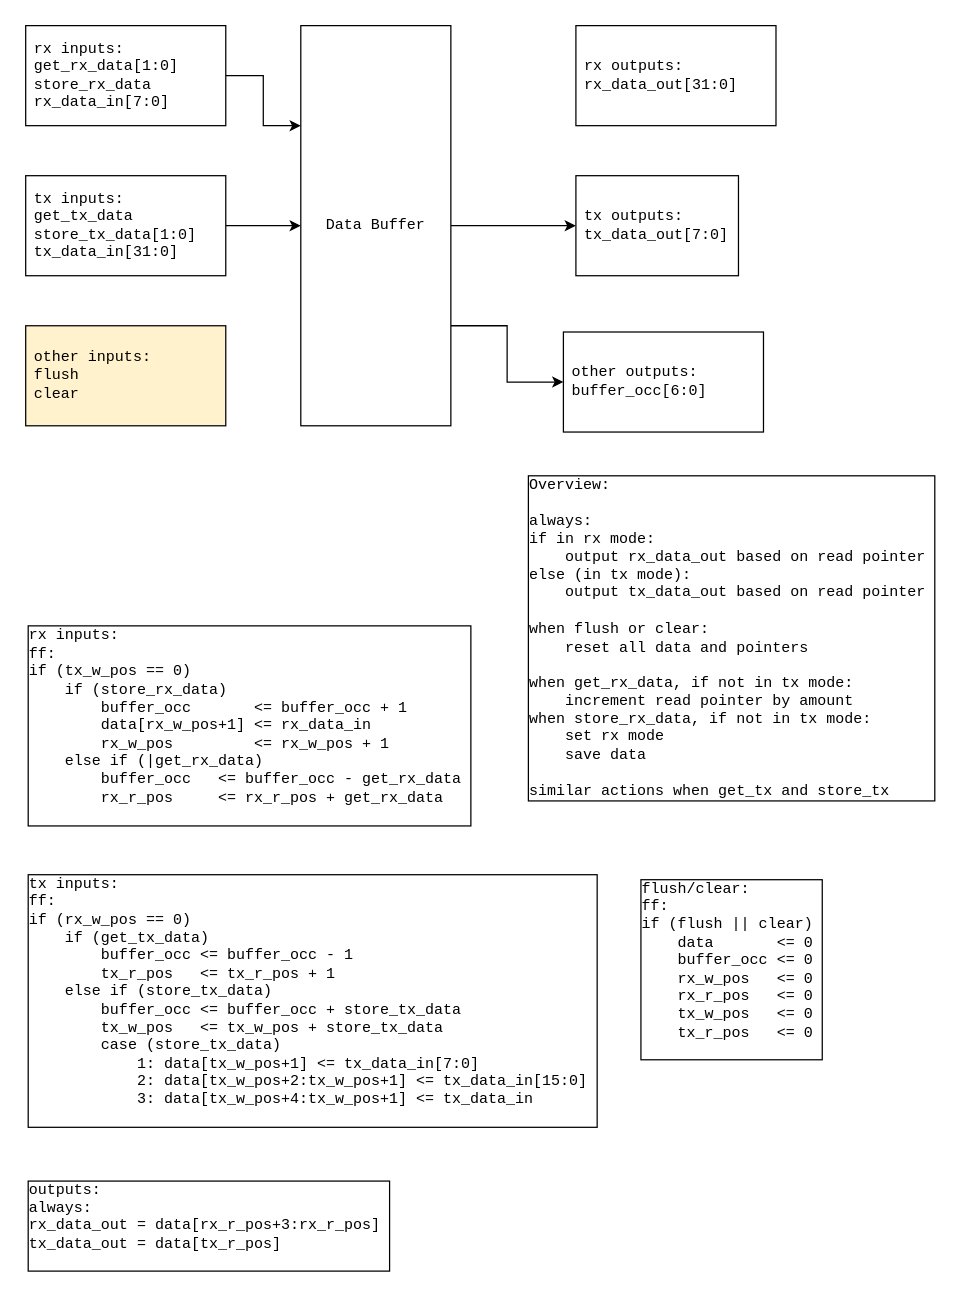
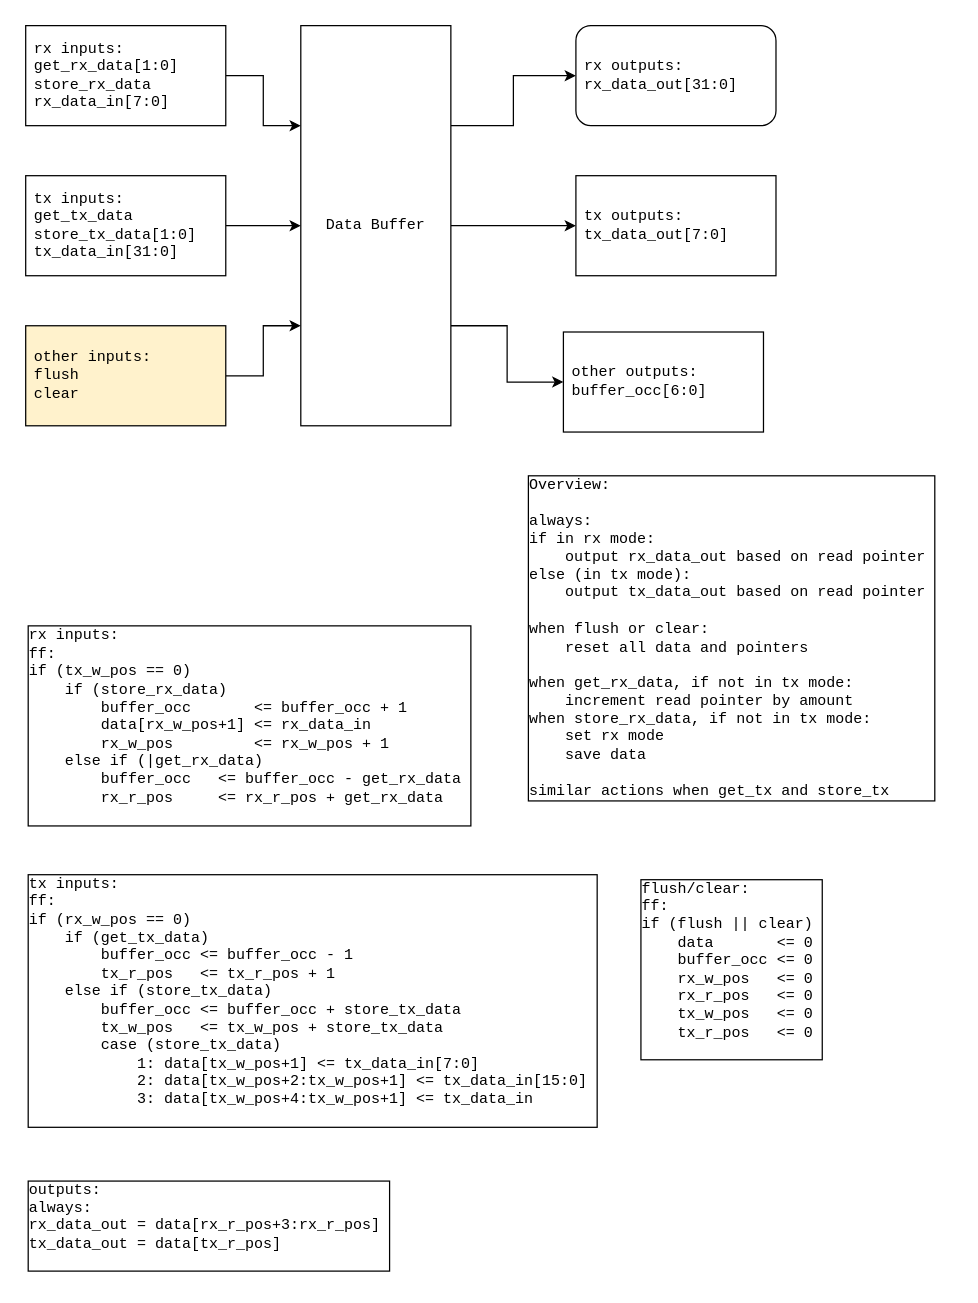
node "rx outputs: rx_data_out[31:0]": shape rectangle -> rounded rectangle
edge "Data Buffer" -> "rx outputs: rx_data_out[31:0]": added
node "tx outputs: tx_data_out[7:0]": size 163x100 -> 200x100
edge "other inputs: flush clear" -> "Data Buffer": added
